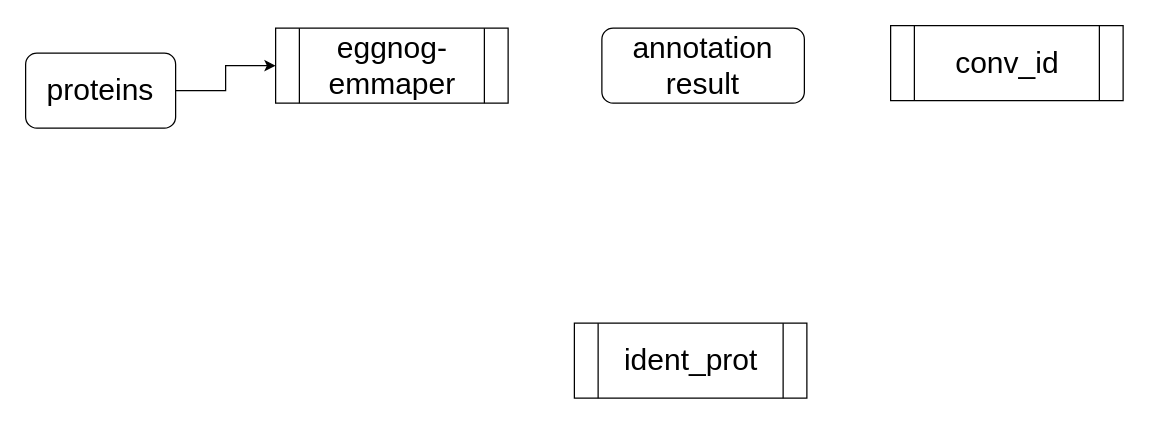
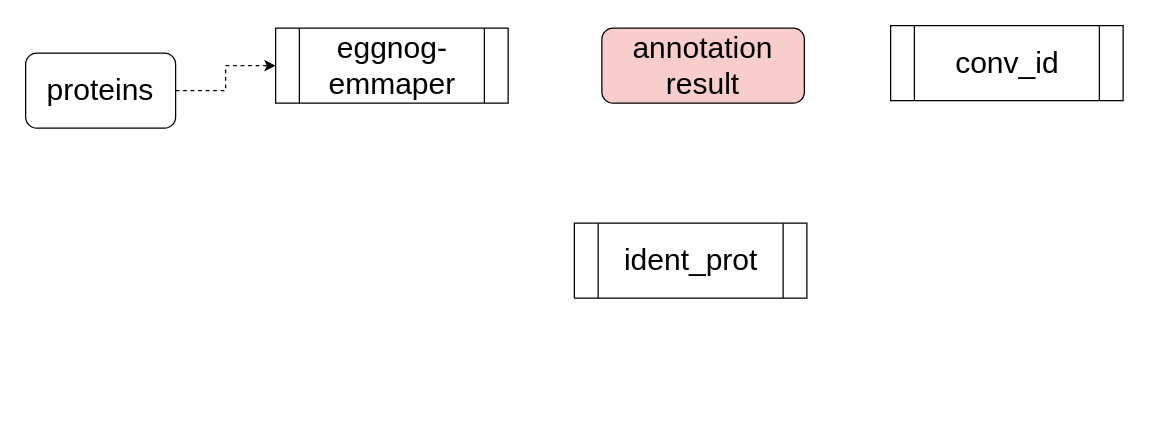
node "annotation result": fillcolor #ffffff -> #f8cecc
edge "proteins" -> "eggnog-emmaper": style solid -> dashed
node "ident_prot": moved (691, 361) -> (691, 261)
